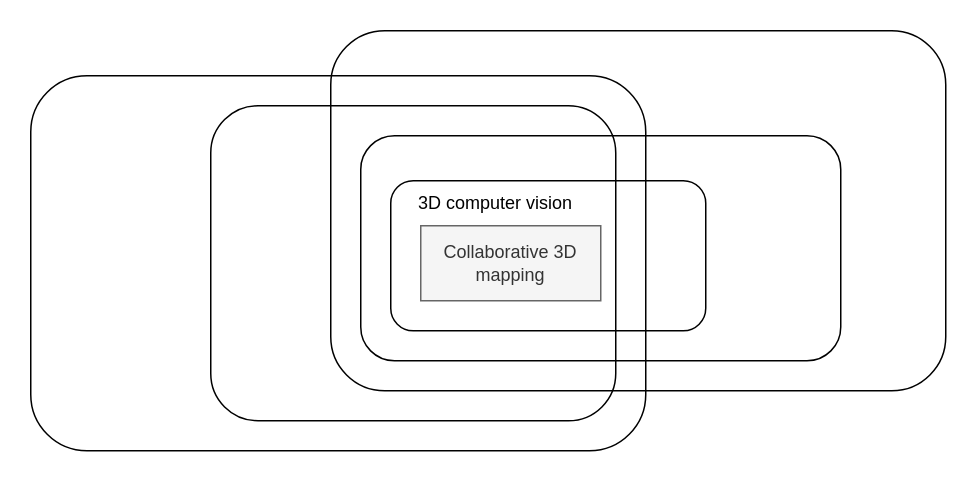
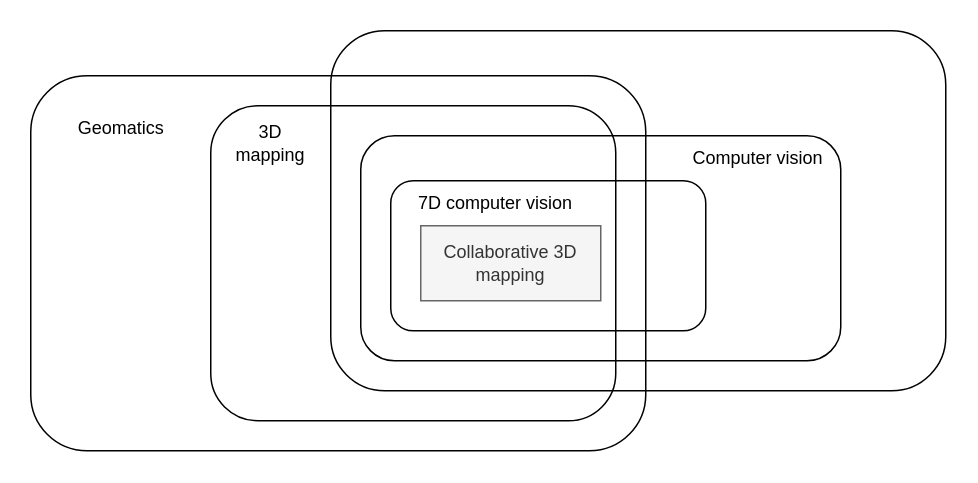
node "Geomatics": added
node "3D mapping": added
node "Computer vision": added
node "3D computer vision": label "3D computer vision" -> "7D computer vision"
